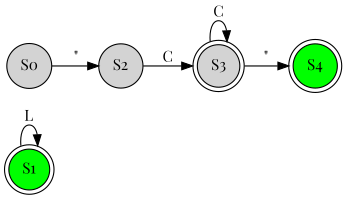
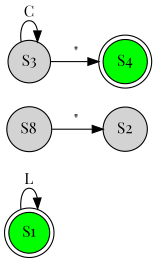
node "S0": label "S0" -> "S8"
edge "S2" -> "S3": removed, label "C"
node "S3": shape doublecircle -> circle
